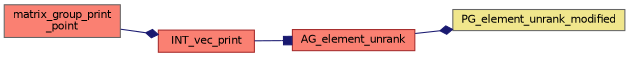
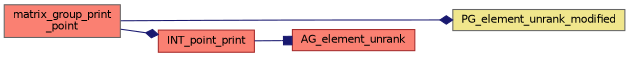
edge "AG_element_unrank" -> "PG_element_unrank_modified": now "matrix_group_print _point" -> "PG_element_unrank_modified"
node "INT_vec_print": label "INT_vec_print" -> "INT_point_print"
